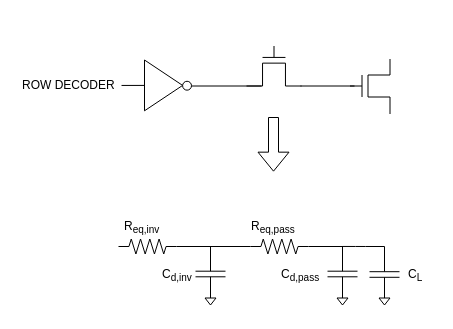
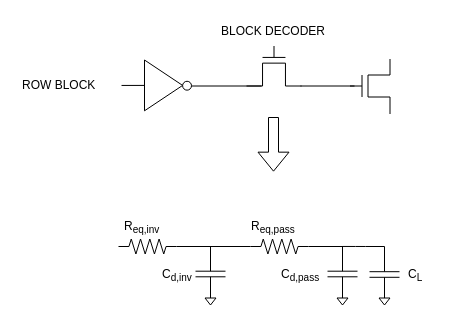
node "BLOCK DECODER": added
node "ROW DECODER": label "ROW DECODER" -> "ROW BLOCK"
